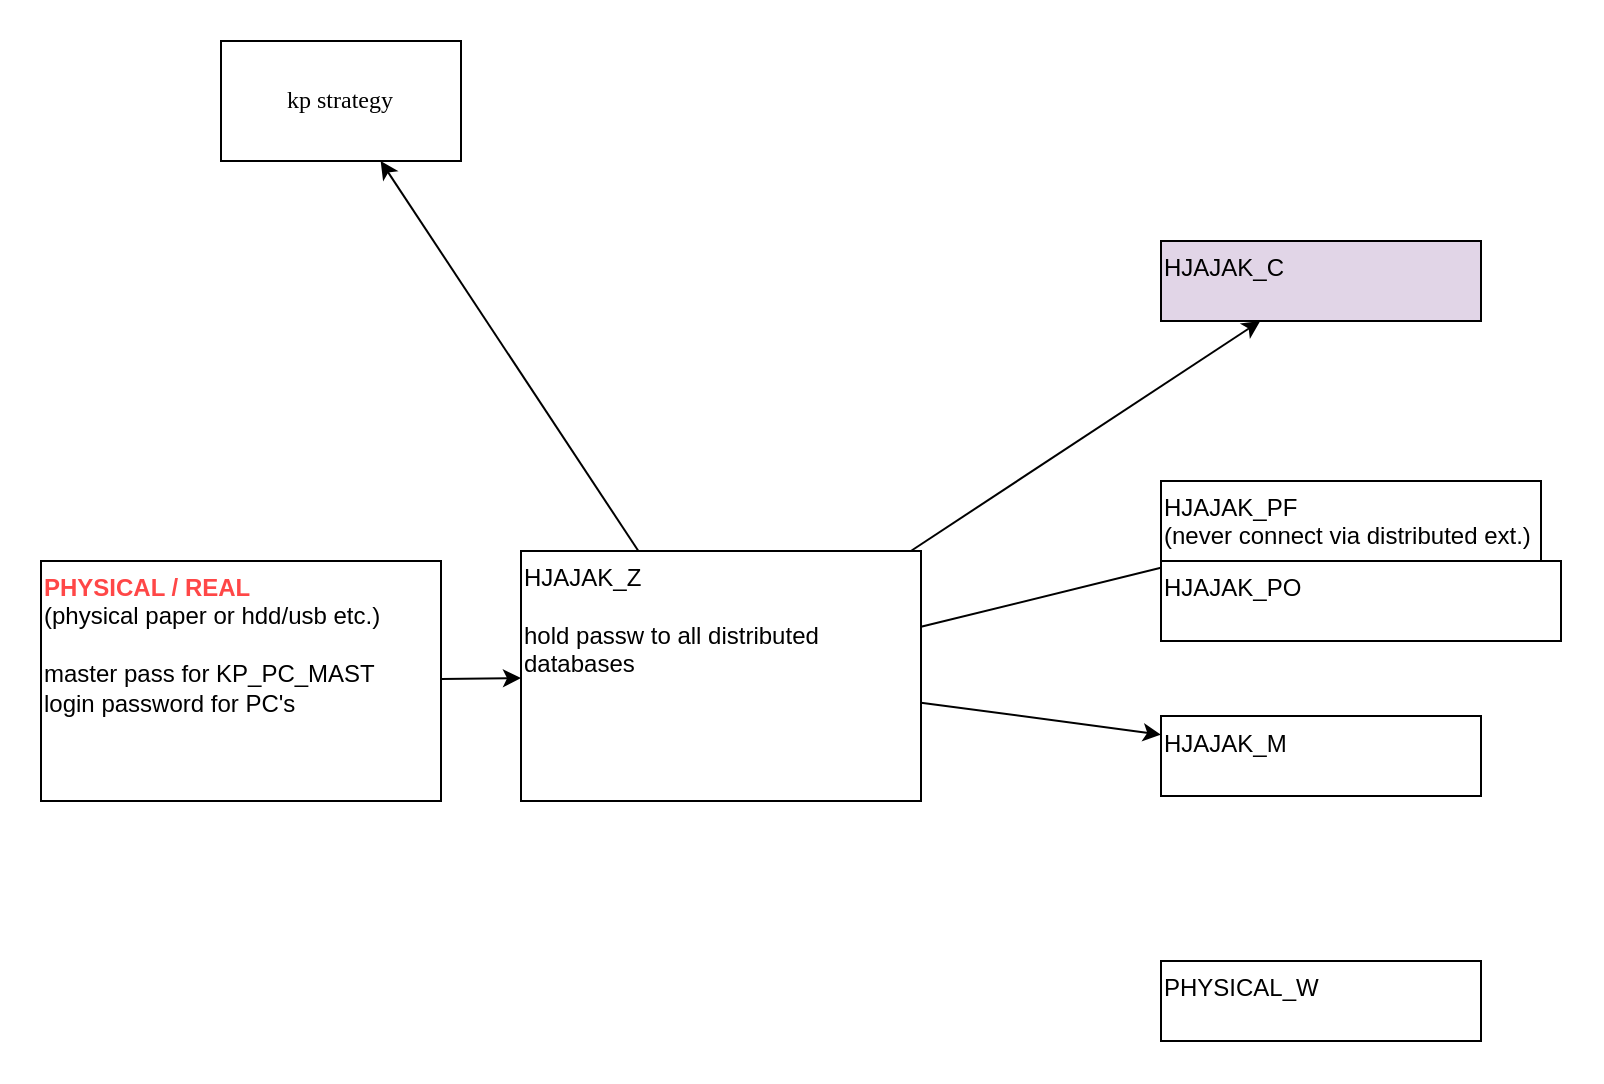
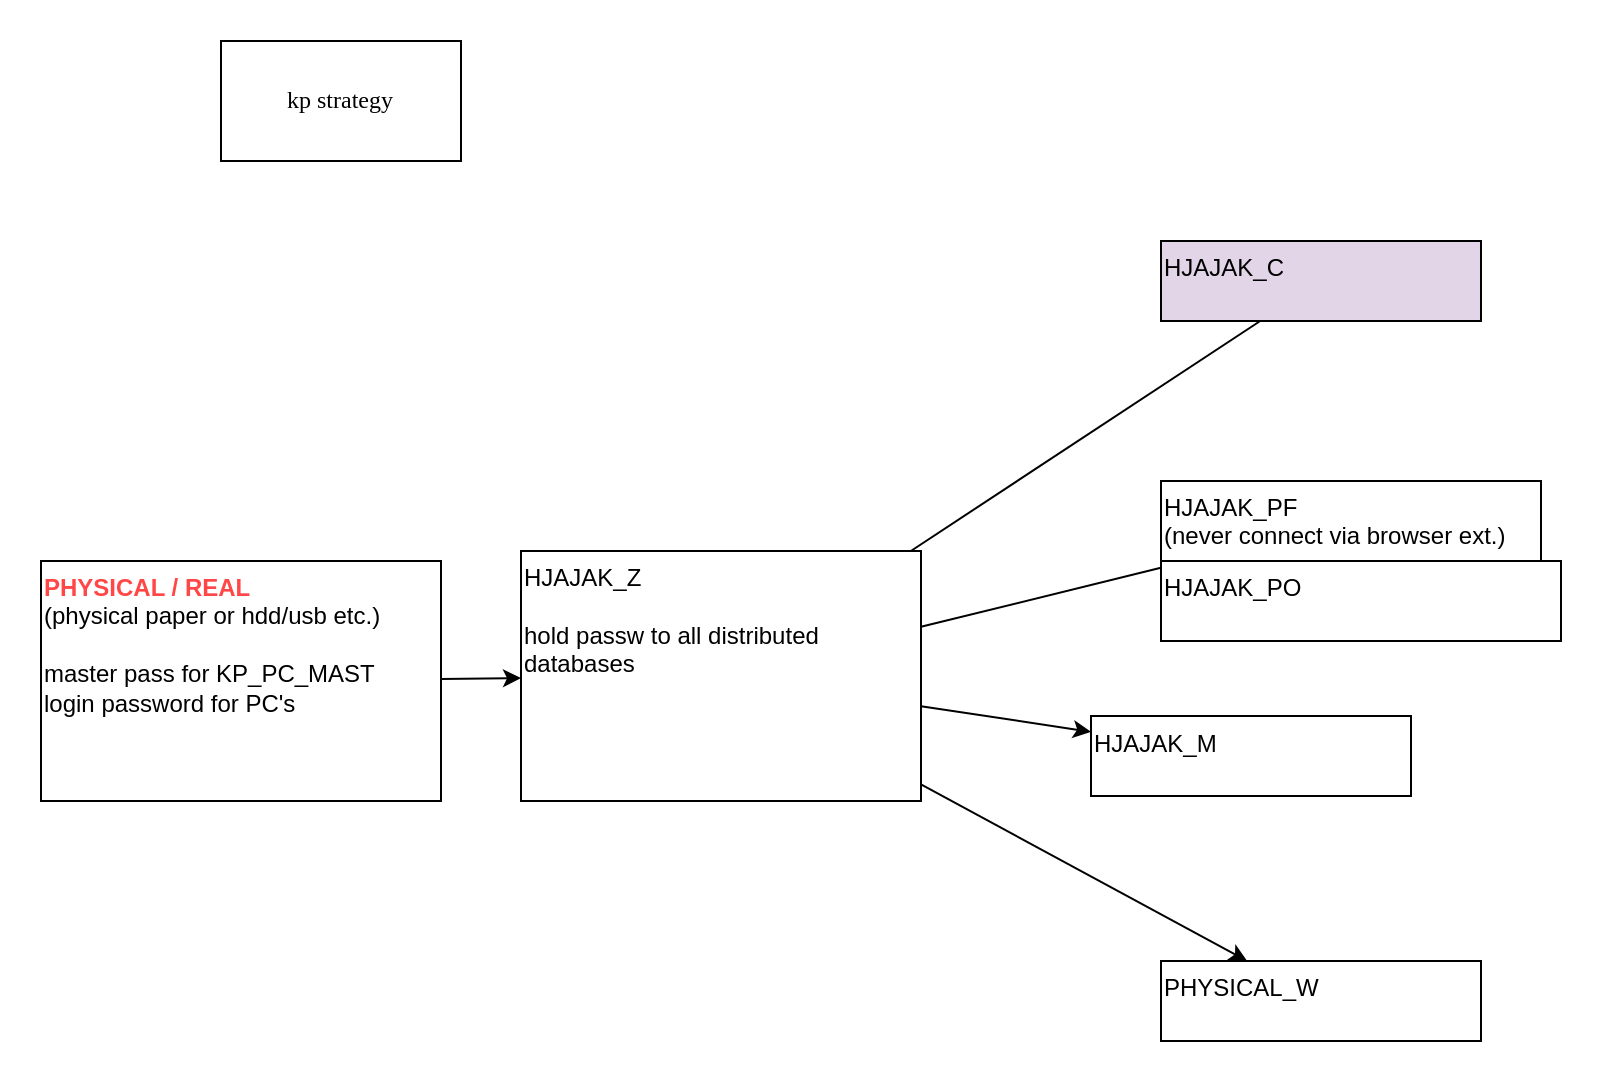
edge "HJAJAK_Z hold passw to all distributed databases" -> "HJAJAK_C": arrowhead classic -> none
edge "HJAJAK_Z hold passw to all distributed databases" -> "kp strategy": now "HJAJAK_Z hold passw to all distributed databases" -> "PHYSICAL_W"
node "HJAJAK_PF (never connect via distributed ext.)": label "HJAJAK_PF (never connect via distributed ext.)" -> "HJAJAK_PF (never connect via browser ext.)"
node "HJAJAK_M": moved (1321, 756) -> (1251, 756)
